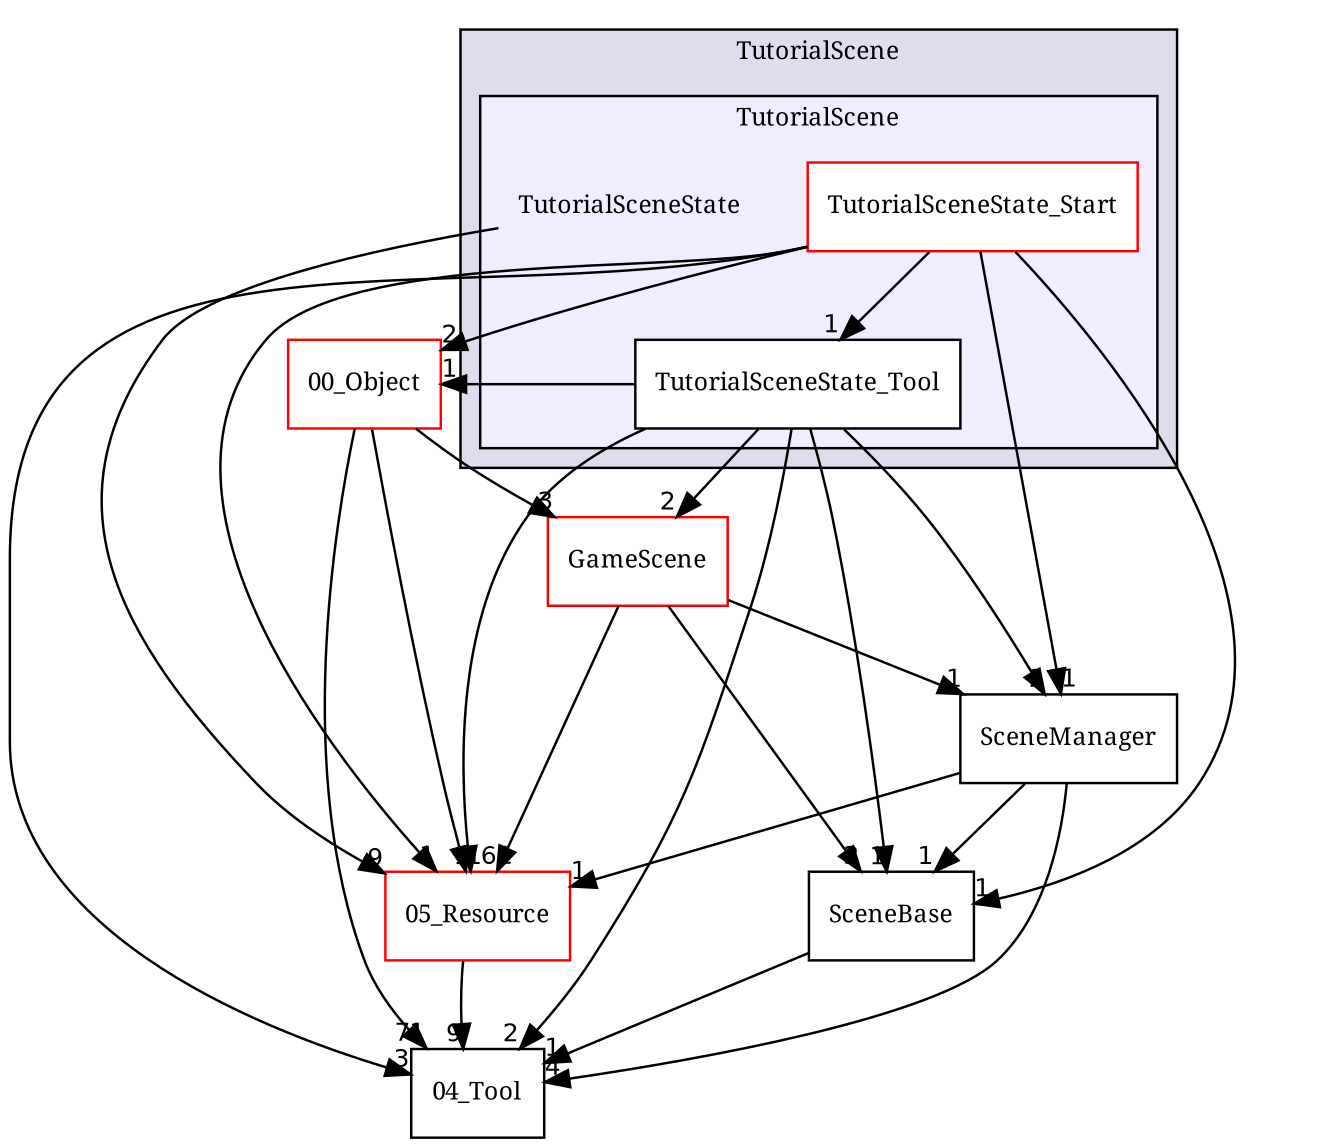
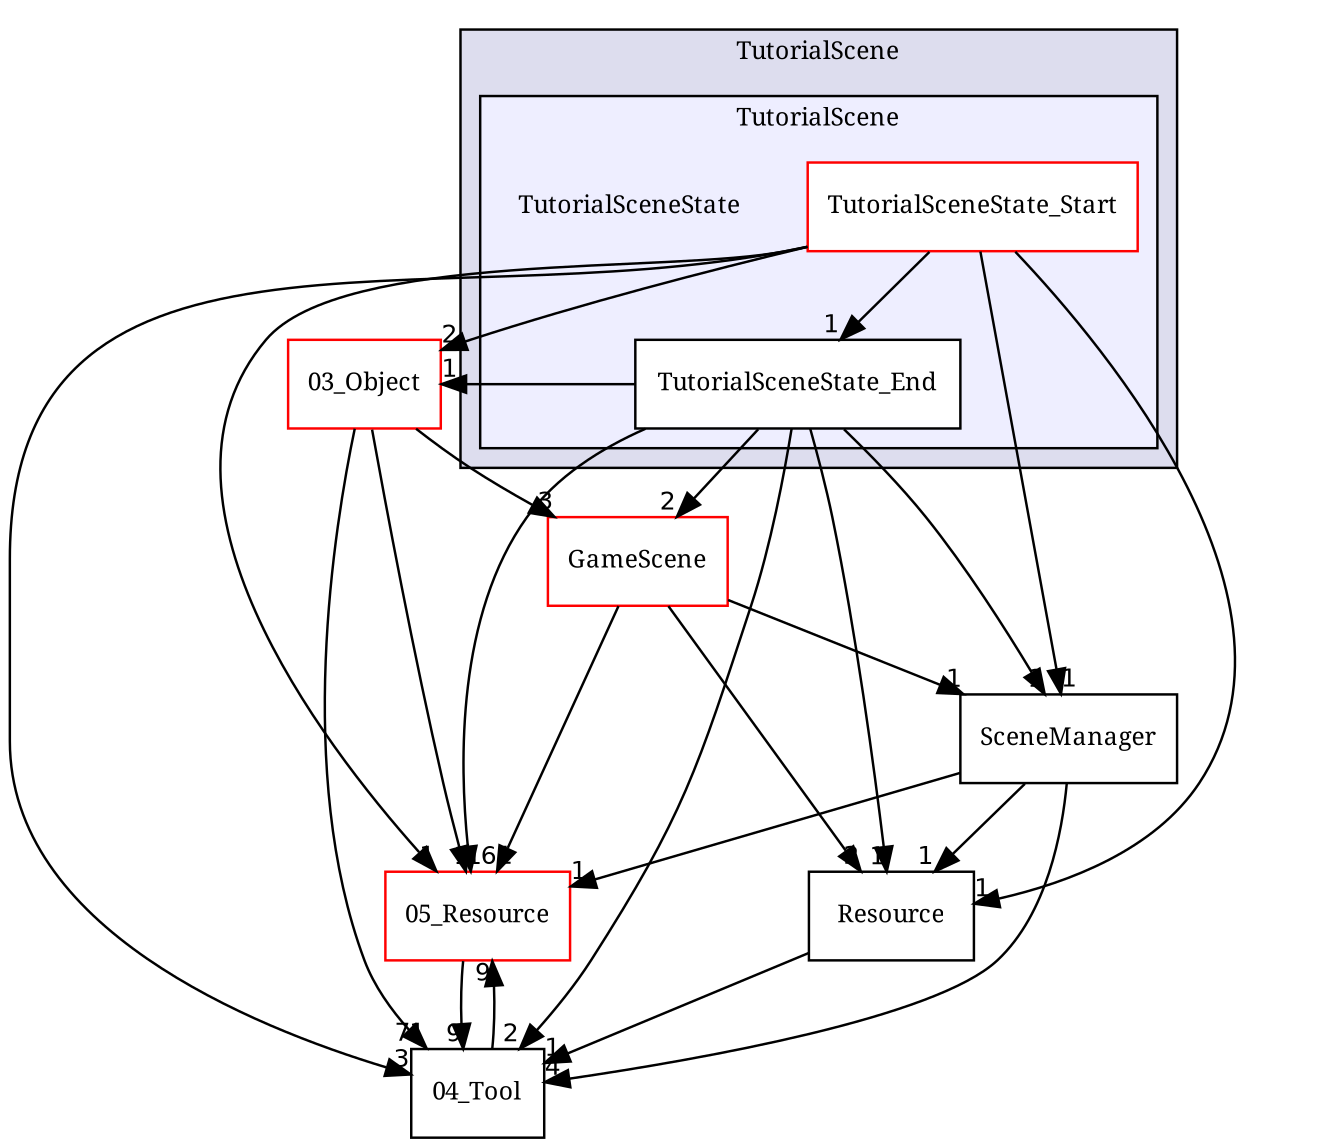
node "00_Object": label "00_Object" -> "03_Object"
node "TutorialSceneState_Tool": label "TutorialSceneState_Tool" -> "TutorialSceneState_End"
edge "TutorialSceneState" -> "05_Resource": now "04_Tool" -> "05_Resource"
node "SceneBase": label "SceneBase" -> "Resource"
